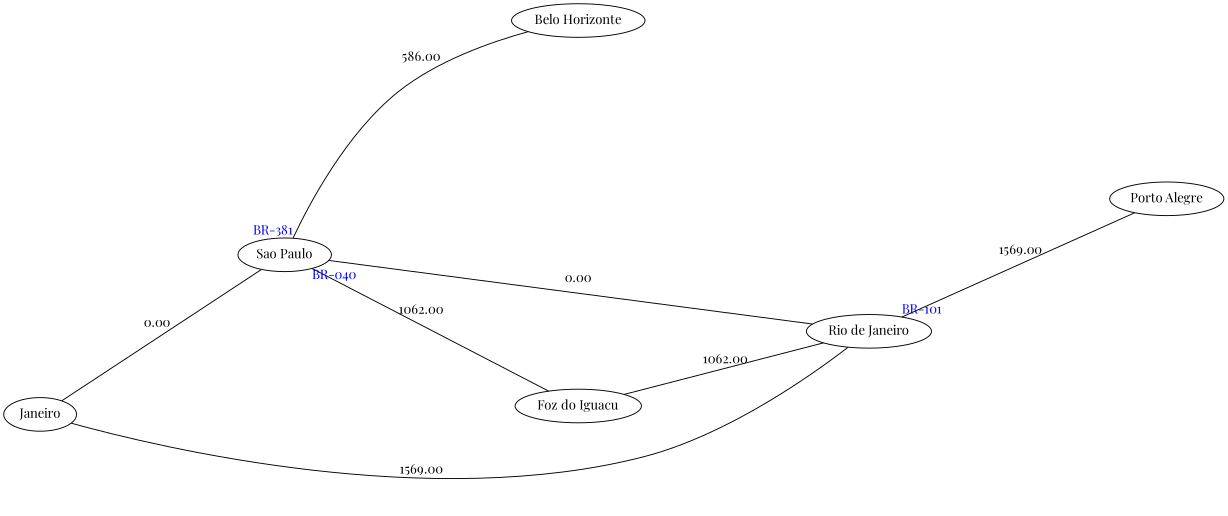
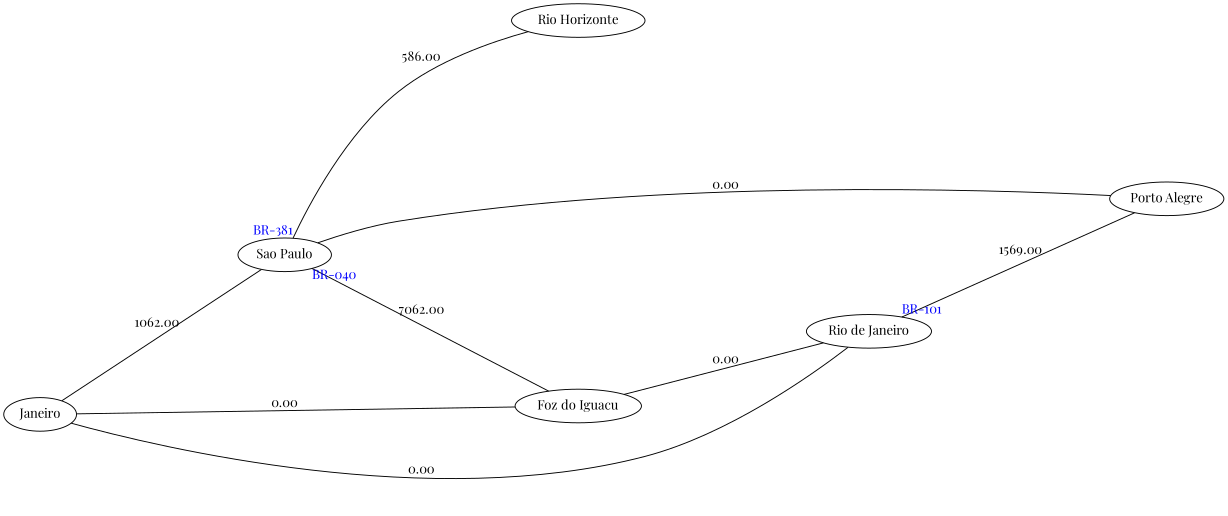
node "Belo Horizonte": label "Belo Horizonte" -> "Rio Horizonte"
edge "Sao Paulo" -- "Rio de Janeiro": now "Sao Paulo" -- "Porto Alegre"
edge "Sao Paulo" -- "Foz do Iguacu": label "1062.00" -> "7062.00"
edge "Sao Paulo" -- "Janeiro": label "0.00" -> "1062.00"
edge "Rio de Janeiro" -- "Foz do Iguacu": label "1062.00" -> "0.00"
edge "Foz do Iguacu" -- "Janeiro": added, label "0.00"
edge "Rio de Janeiro" -- "Janeiro": label "1569.00" -> "0.00"
